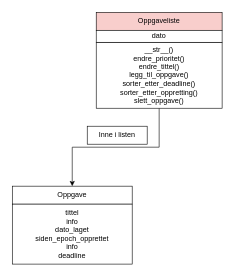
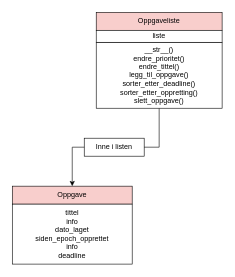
node "dato": label "dato" -> "liste"
node "Inne i listen": moved (117, 135) -> (114, 147)
node "Oppgave": fillcolor #ffffff -> #f8cecc
